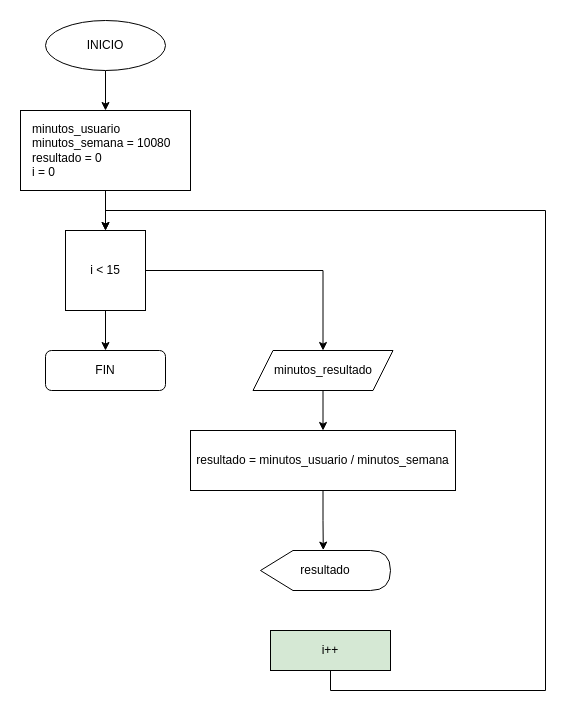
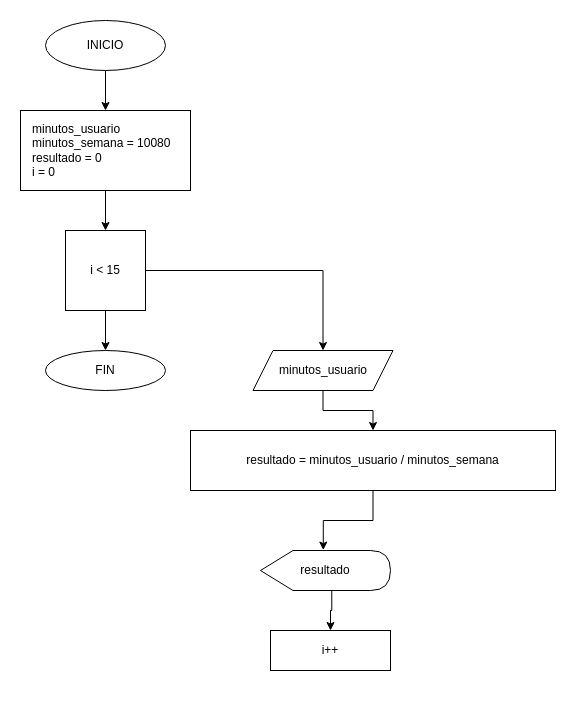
edge "i++" -> "i < 15": removed
node "FIN": shape rounded rectangle -> ellipse
node "minutos_resultado": label "minutos_resultado" -> "minutos_usuario"
node "resultado = minutos_usuario / minutos_semana": size 265x60 -> 365x60
edge "resultado" -> "i++": added
node "i++": fillcolor #d5e8d4 -> #ffffff
